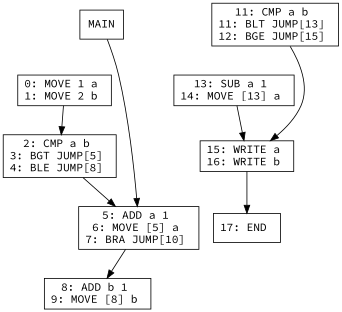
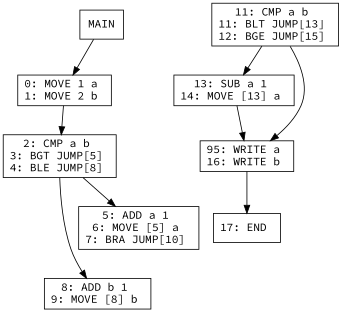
edge "11: CMP a b 11: BLT JUMP[13] 12: BGE JUMP[15]" -> "13: SUB a 1 14: MOVE [13] a": added
edge "MAIN" -> "5: ADD a 1 6: MOVE [5] a 7: BRA JUMP[10]": now "MAIN" -> "0: MOVE 1 a 1: MOVE 2 b"
node "15: WRITE a 16: WRITE b": label "15: WRITE a 16: WRITE b" -> "95: WRITE a 16: WRITE b"
edge "5: ADD a 1 6: MOVE [5] a 7: BRA JUMP[10]" -> "8: ADD b 1 9: MOVE [8] b": now "2: CMP a b 3: BGT JUMP[5] 4: BLE JUMP[8]" -> "8: ADD b 1 9: MOVE [8] b"
